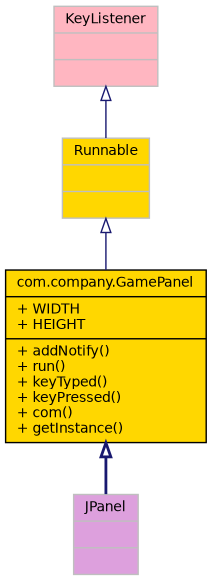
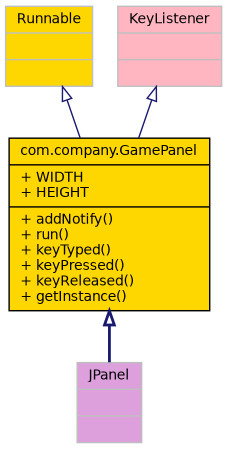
edge "Runnable" -> "KeyListener": now "com.company.GamePanel" -> "KeyListener"
node "com.company.GamePanel": text "+ com()" -> "+ keyReleased()"
